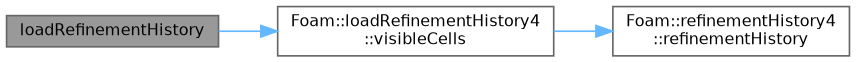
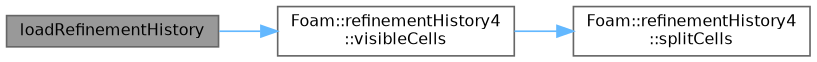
node "Foam::loadRefinementHistory4 ::visibleCells": label "Foam::loadRefinementHistory4 ::visibleCells" -> "Foam::refinementHistory4 ::visibleCells"
node "Foam::refinementHistory4 ::refinementHistory": label "Foam::refinementHistory4 ::refinementHistory" -> "Foam::refinementHistory4 ::splitCells"
